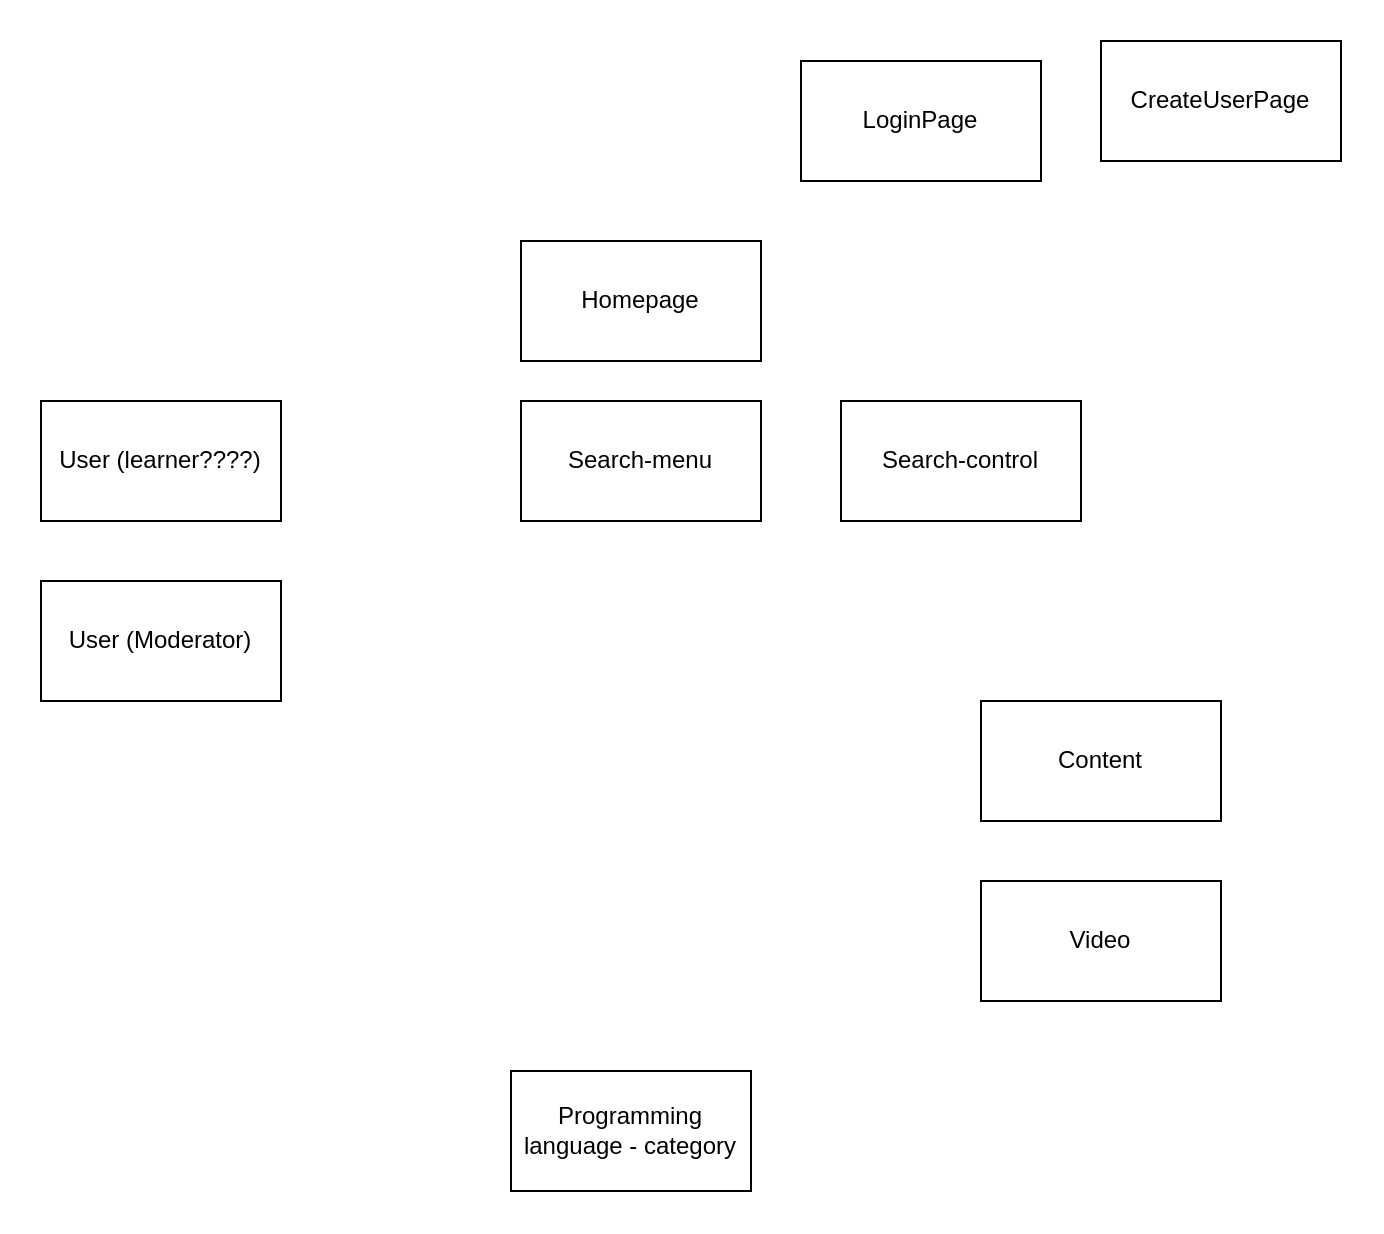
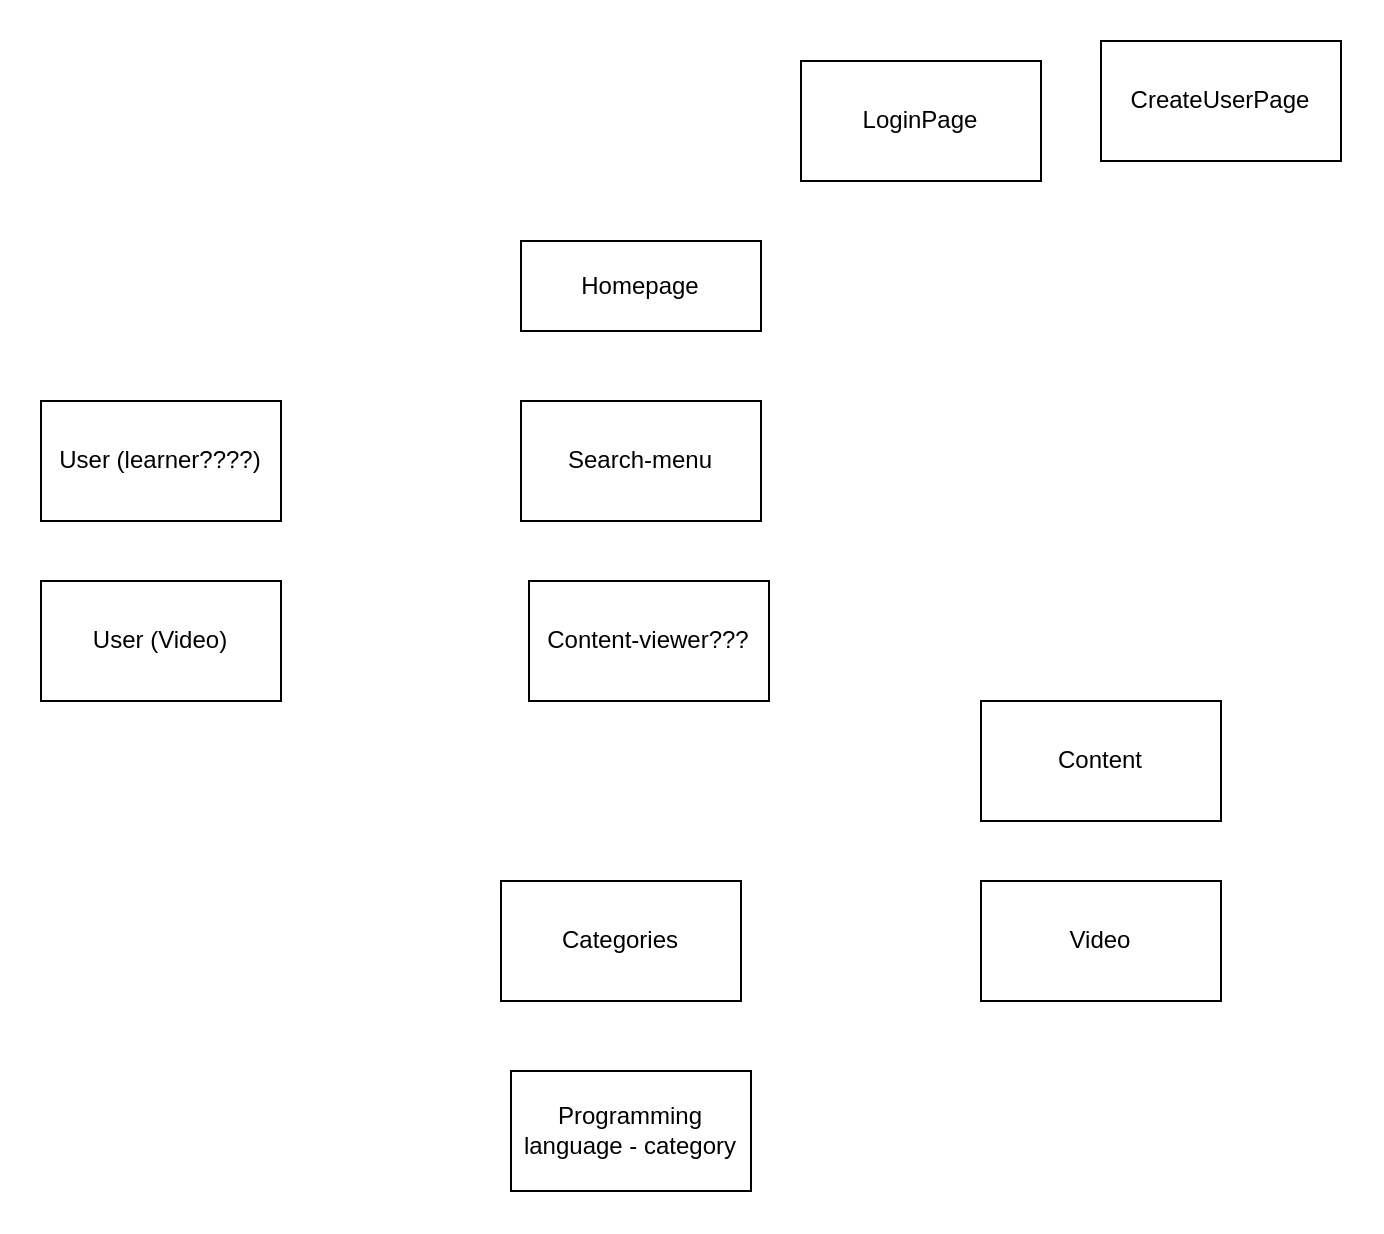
node "Homepage": size 240x120 -> 240x90
node "Search-control": removed
node "User (Moderator)": label "User (Moderator)" -> "User (Video)"
node "Content-viewer???": added
node "Categories": added
